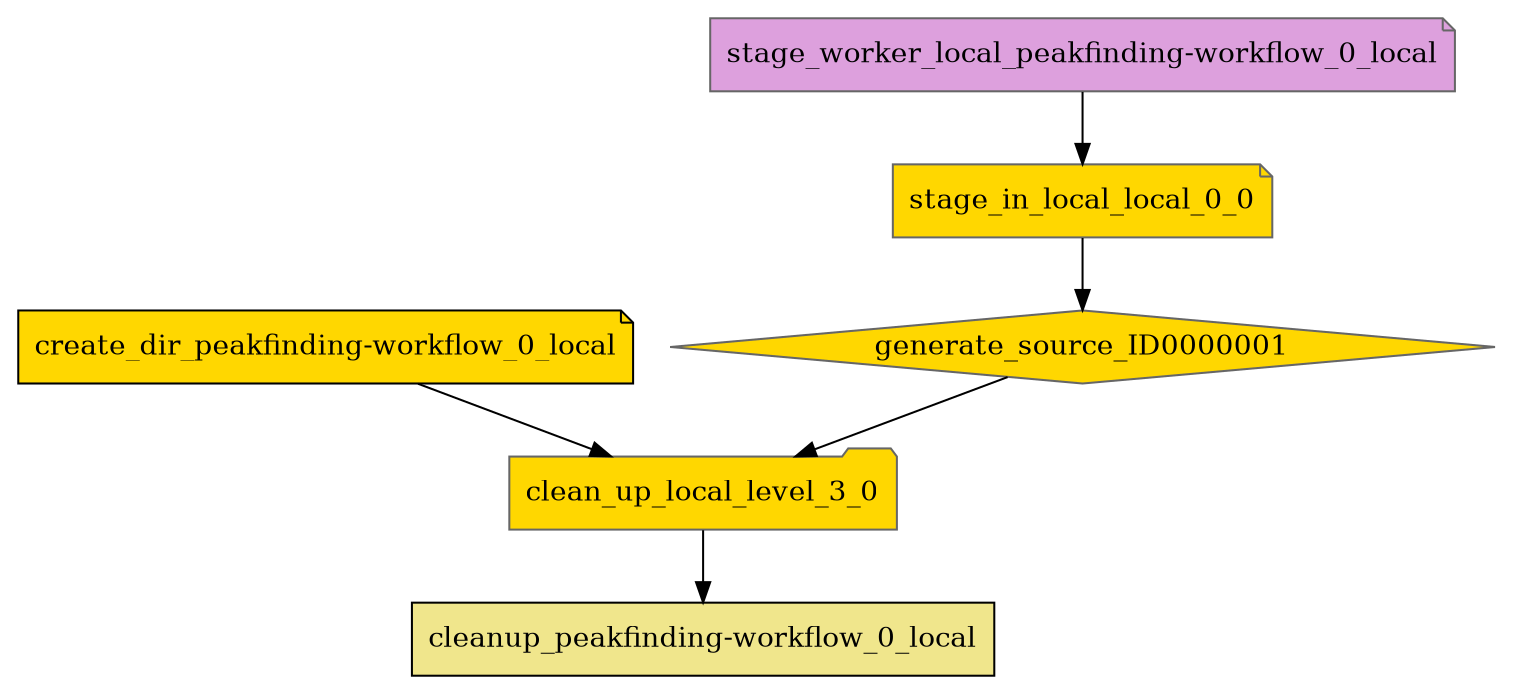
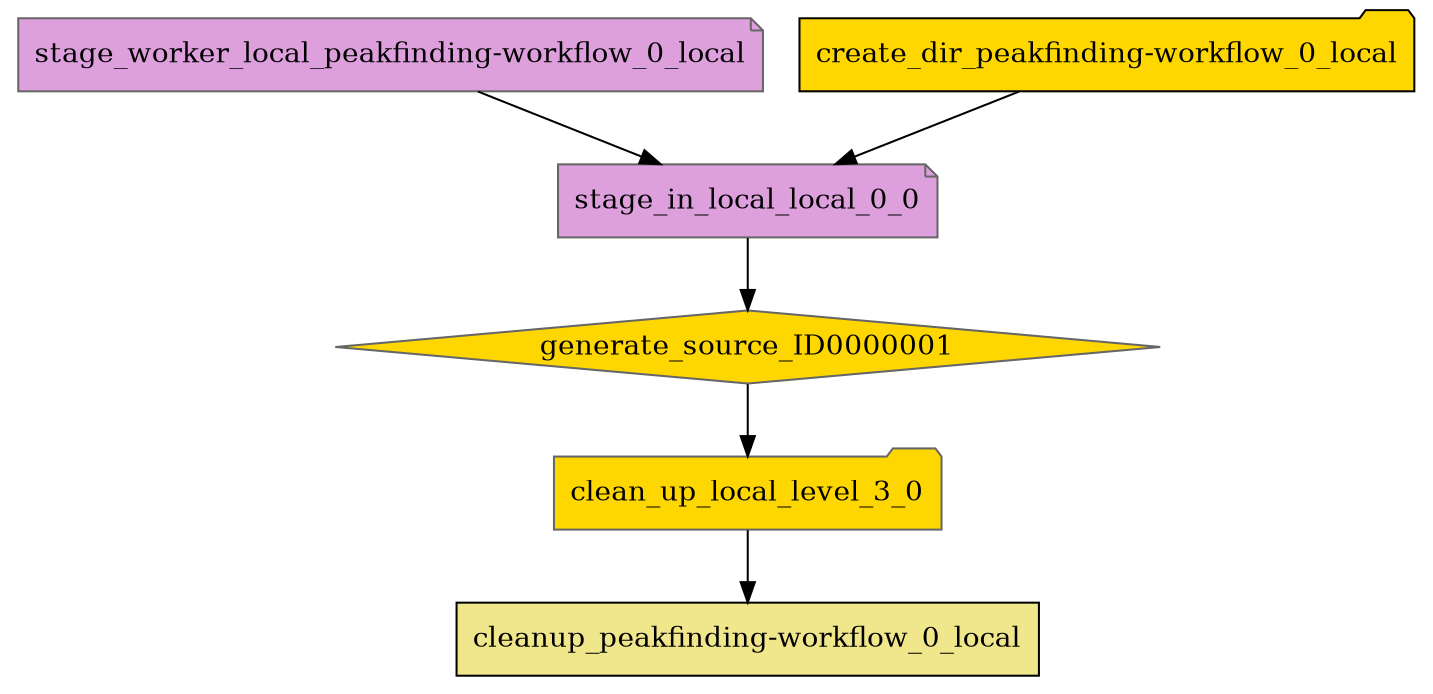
node "stage_in_local_local_0_0": fillcolor gold -> plum
node "create_dir_peakfinding-workflow_0_local": shape note -> folder
edge "create_dir_peakfinding-workflow_0_local" -> "clean_up_local_level_3_0": now "create_dir_peakfinding-workflow_0_local" -> "stage_in_local_local_0_0"
